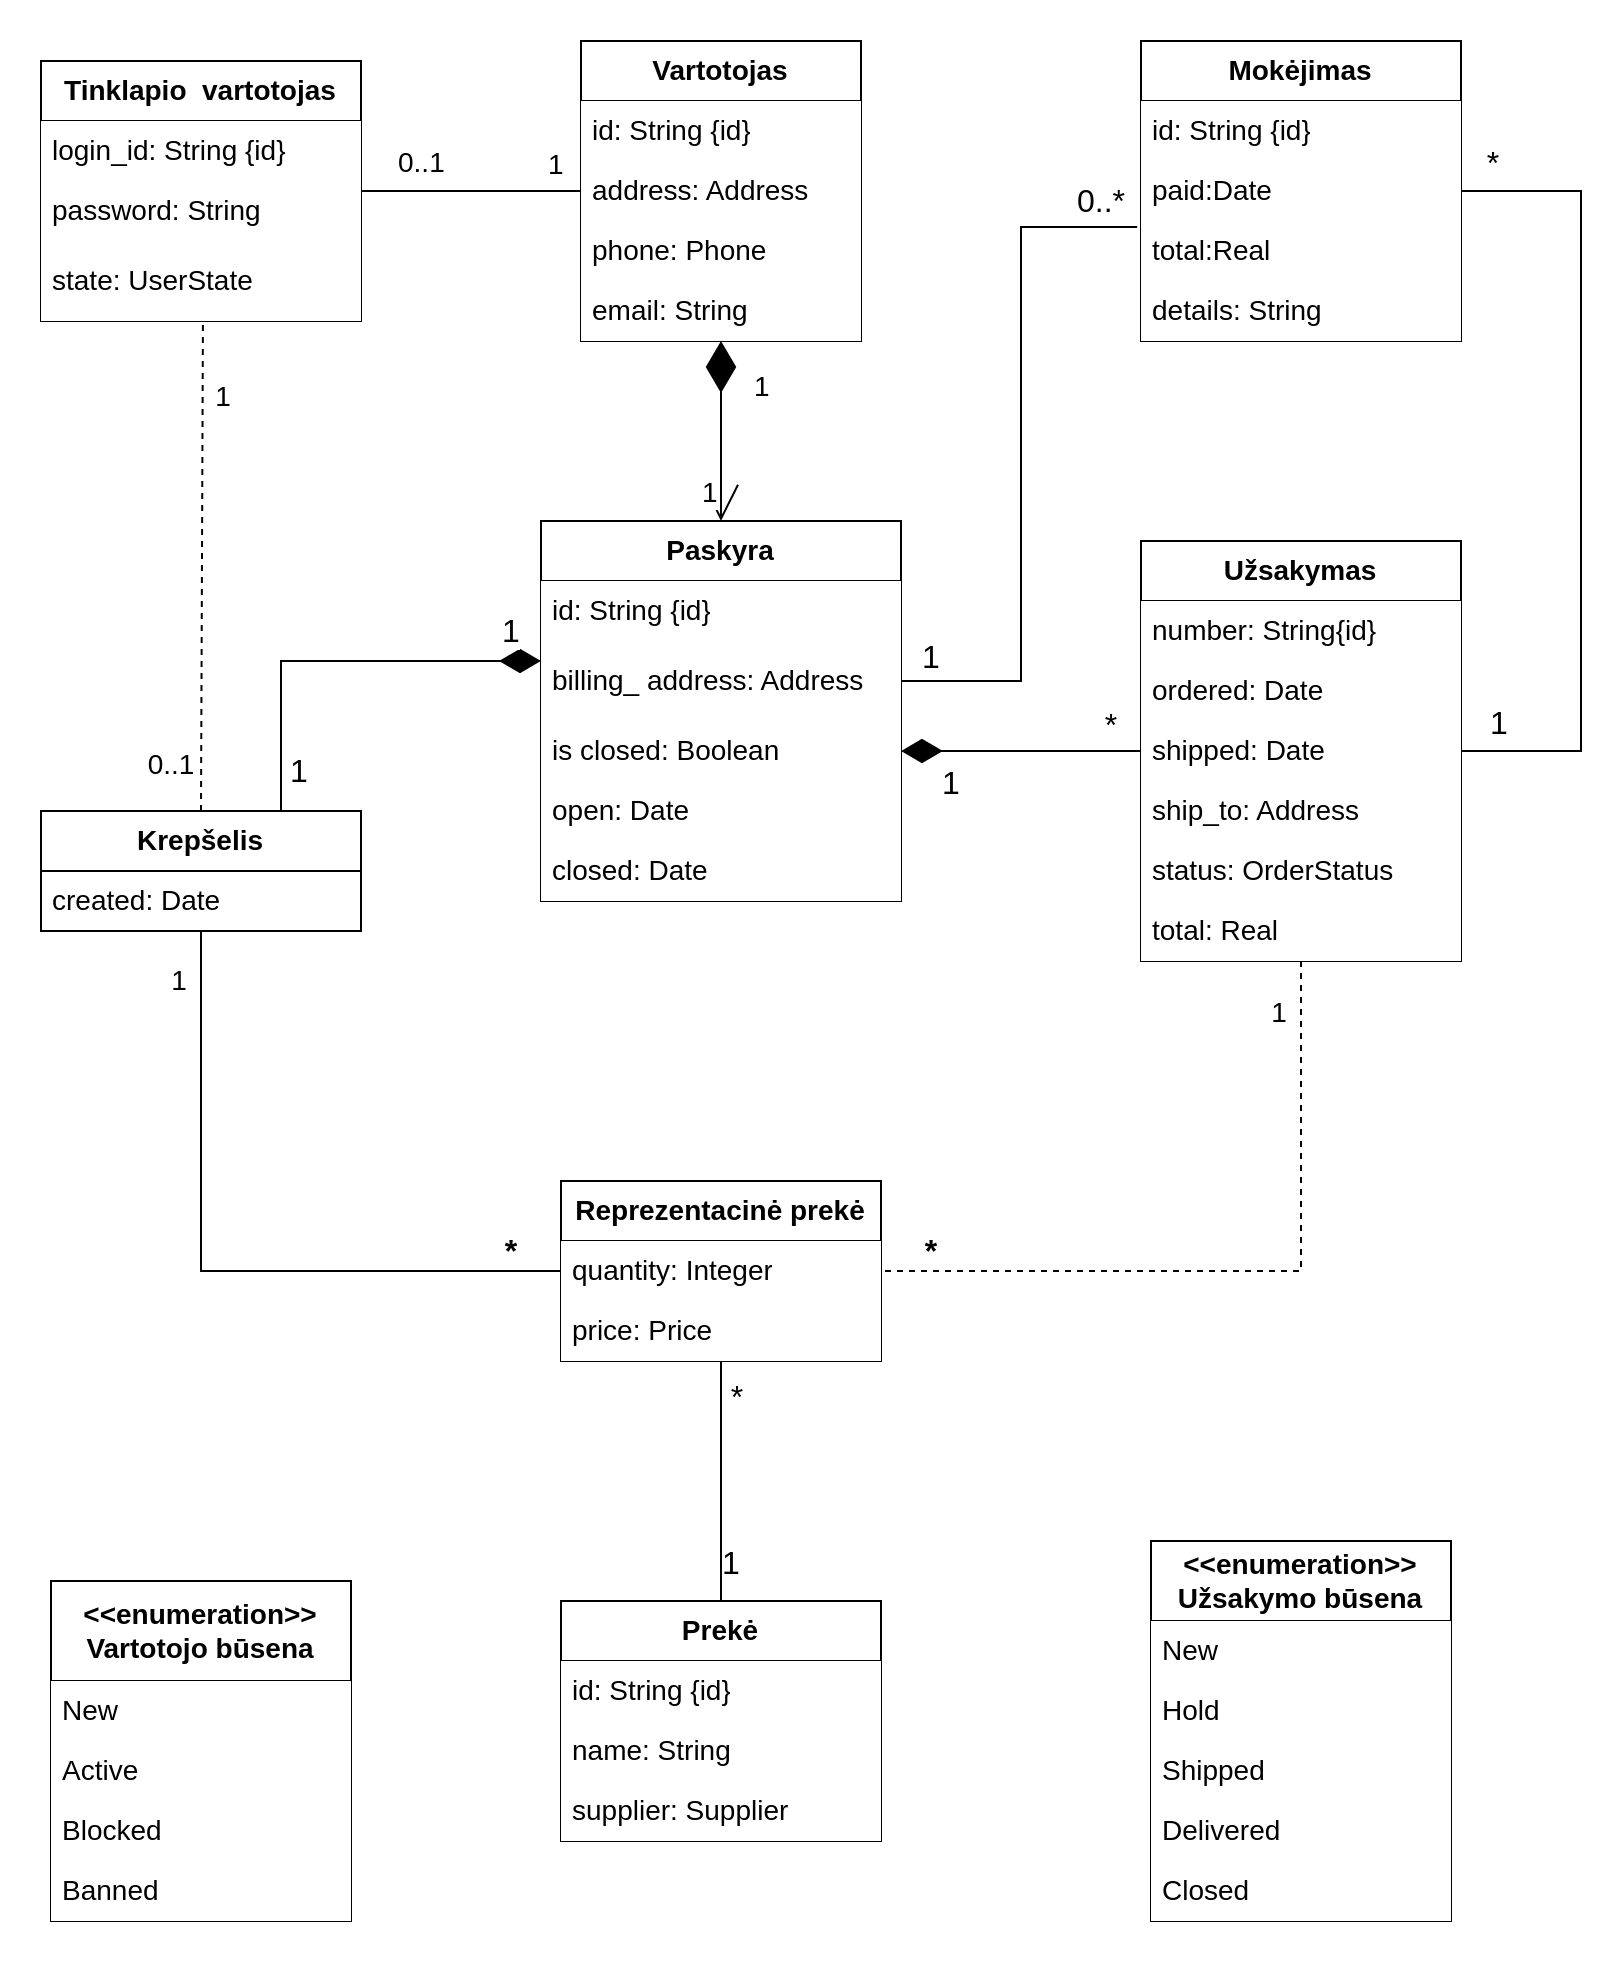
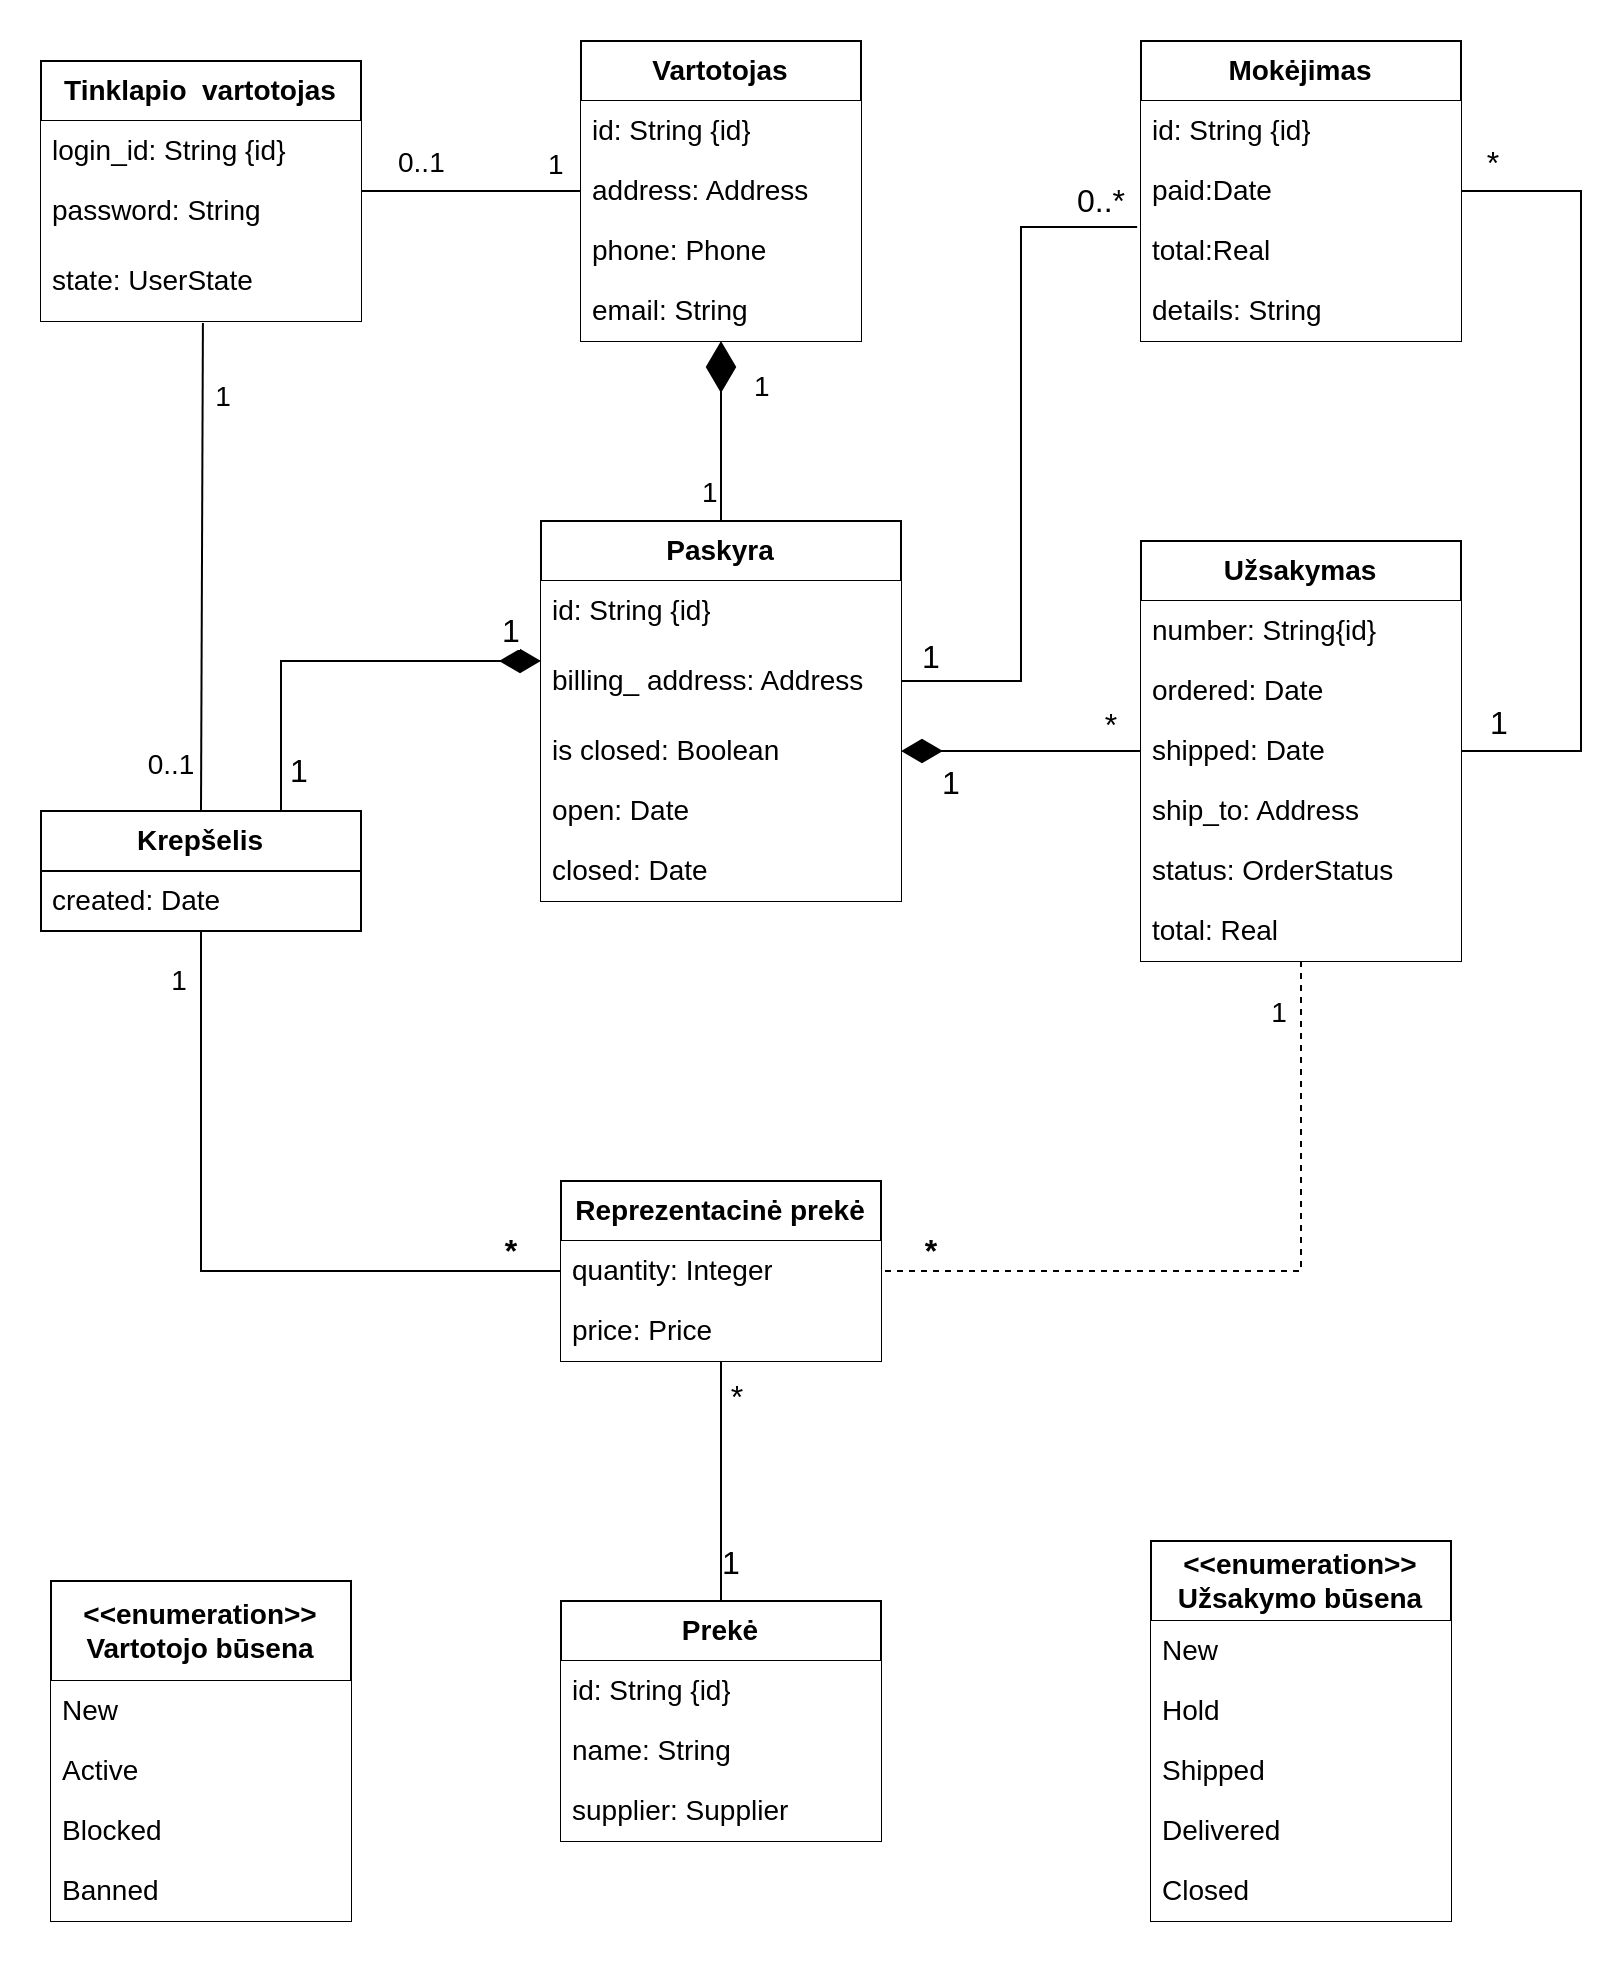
edge "Vartotojas" -- "Paskyra": arrowhead open -> none
edge "state: UserState" -- "Krepšelis": style dashed -> solid
